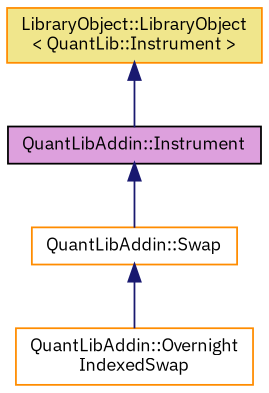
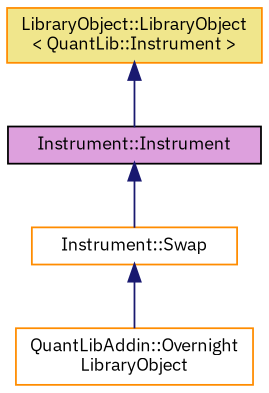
node "QuantLibAddin::Instrument": label "QuantLibAddin::Instrument" -> "Instrument::Instrument"
node "QuantLibAddin::Swap": label "QuantLibAddin::Swap" -> "Instrument::Swap"
node "QuantLibAddin::Overnight IndexedSwap": label "QuantLibAddin::Overnight IndexedSwap" -> "QuantLibAddin::Overnight LibraryObject"
